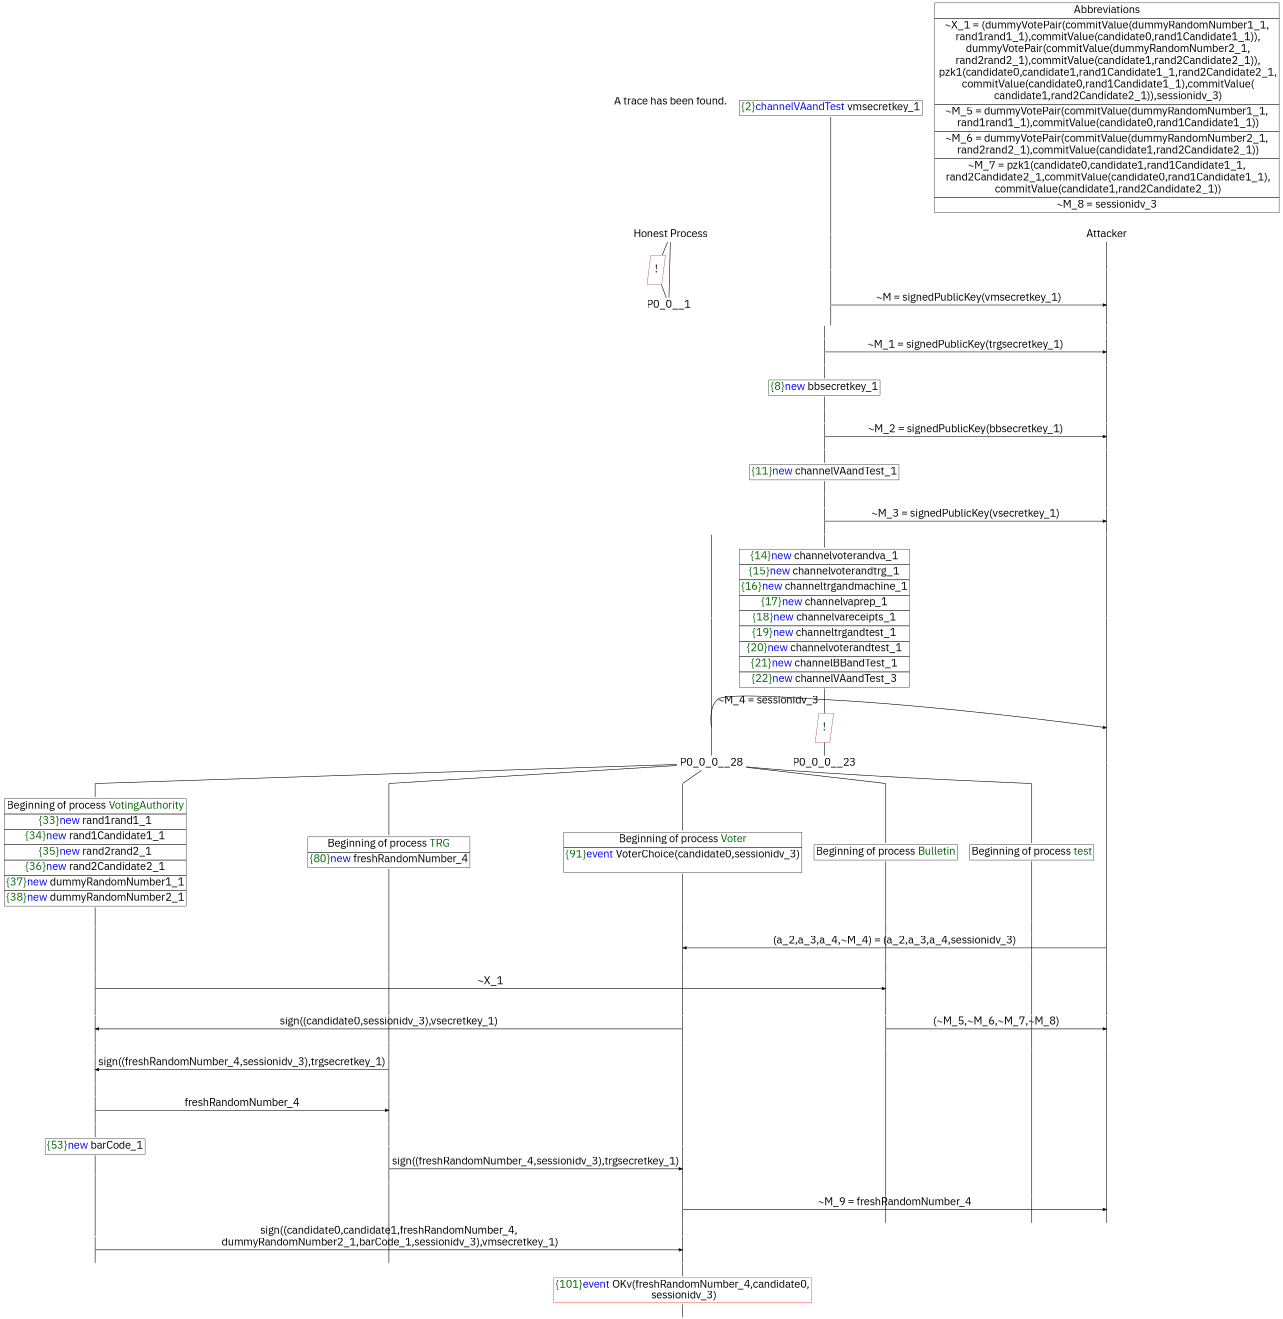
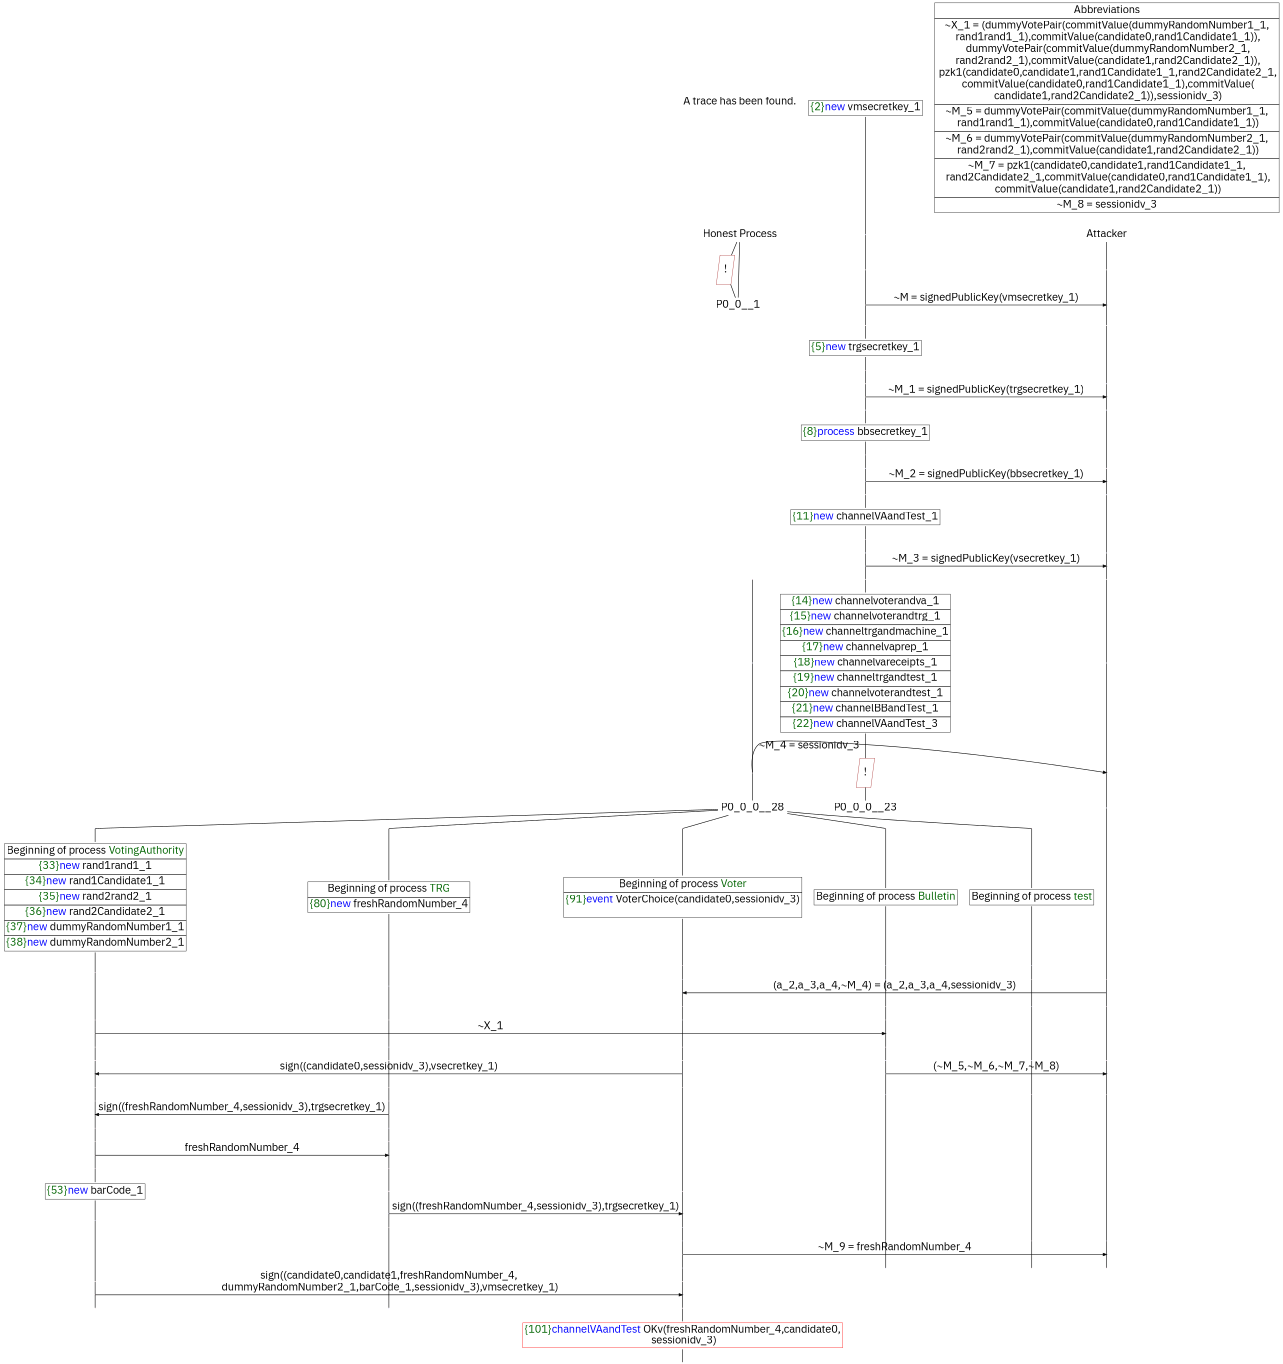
node "{2}": text "channelVAandTest" -> "new"
node "{5}": added
node "{8}": text "new" -> "process"
node "{101}": text "event" -> "channelVAandTest"
